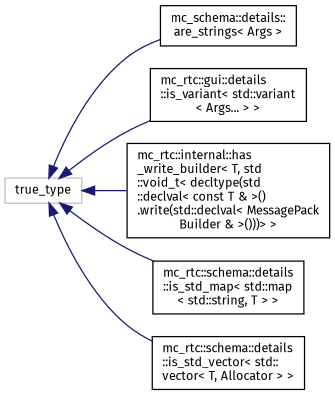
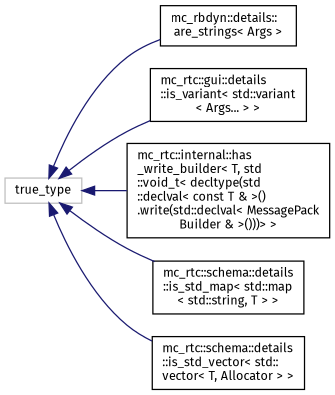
node "mc_schema::details:: are_strings< Args >": label "mc_schema::details:: are_strings< Args >" -> "mc_rbdyn::details:: are_strings< Args >"
